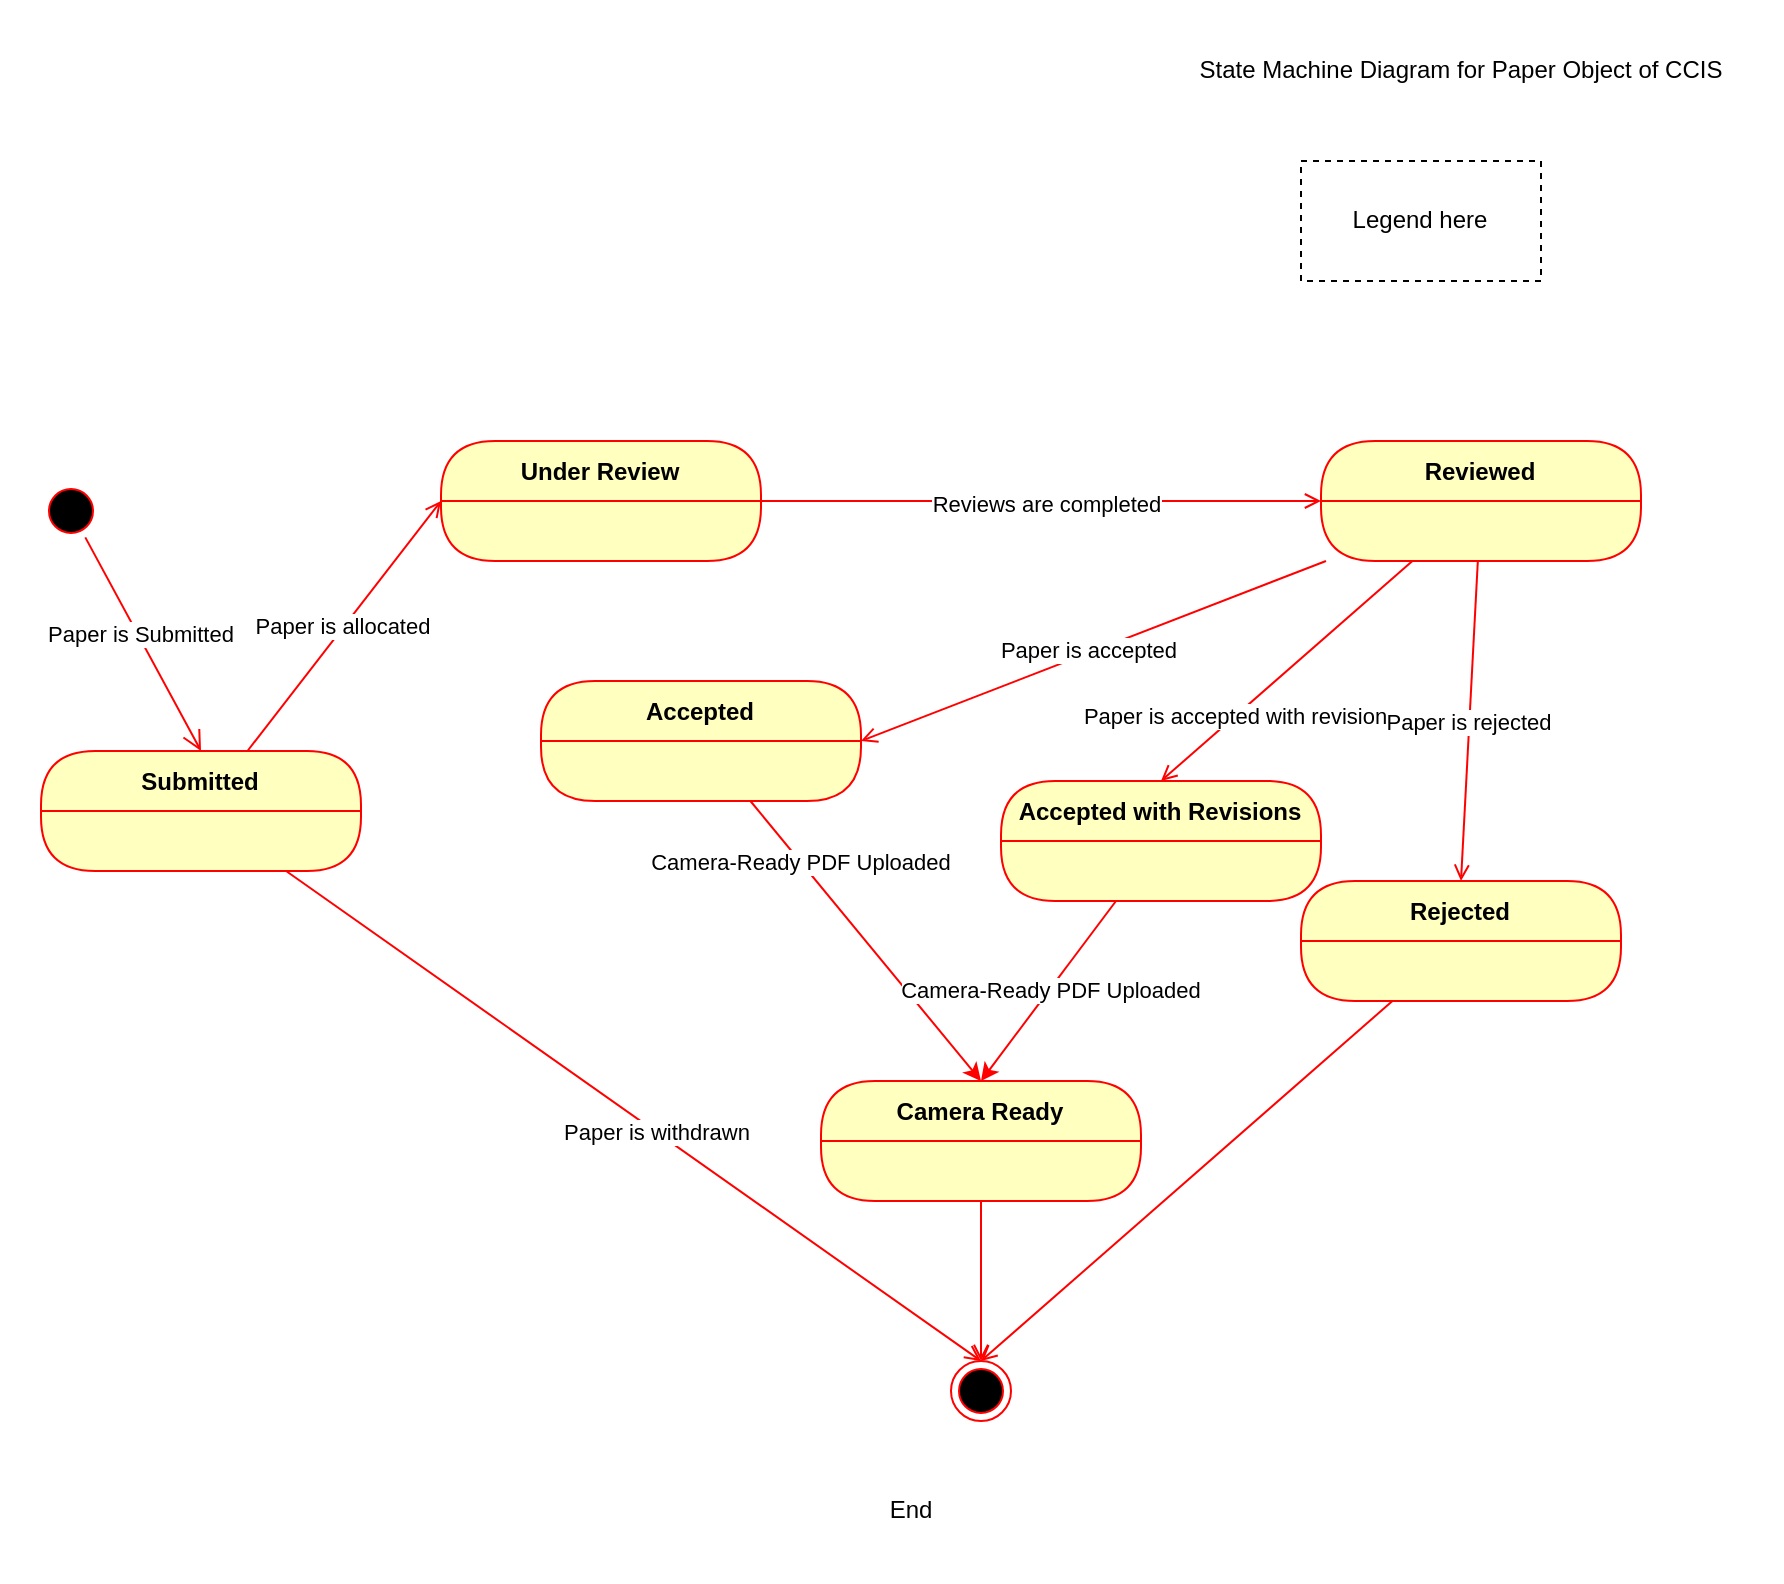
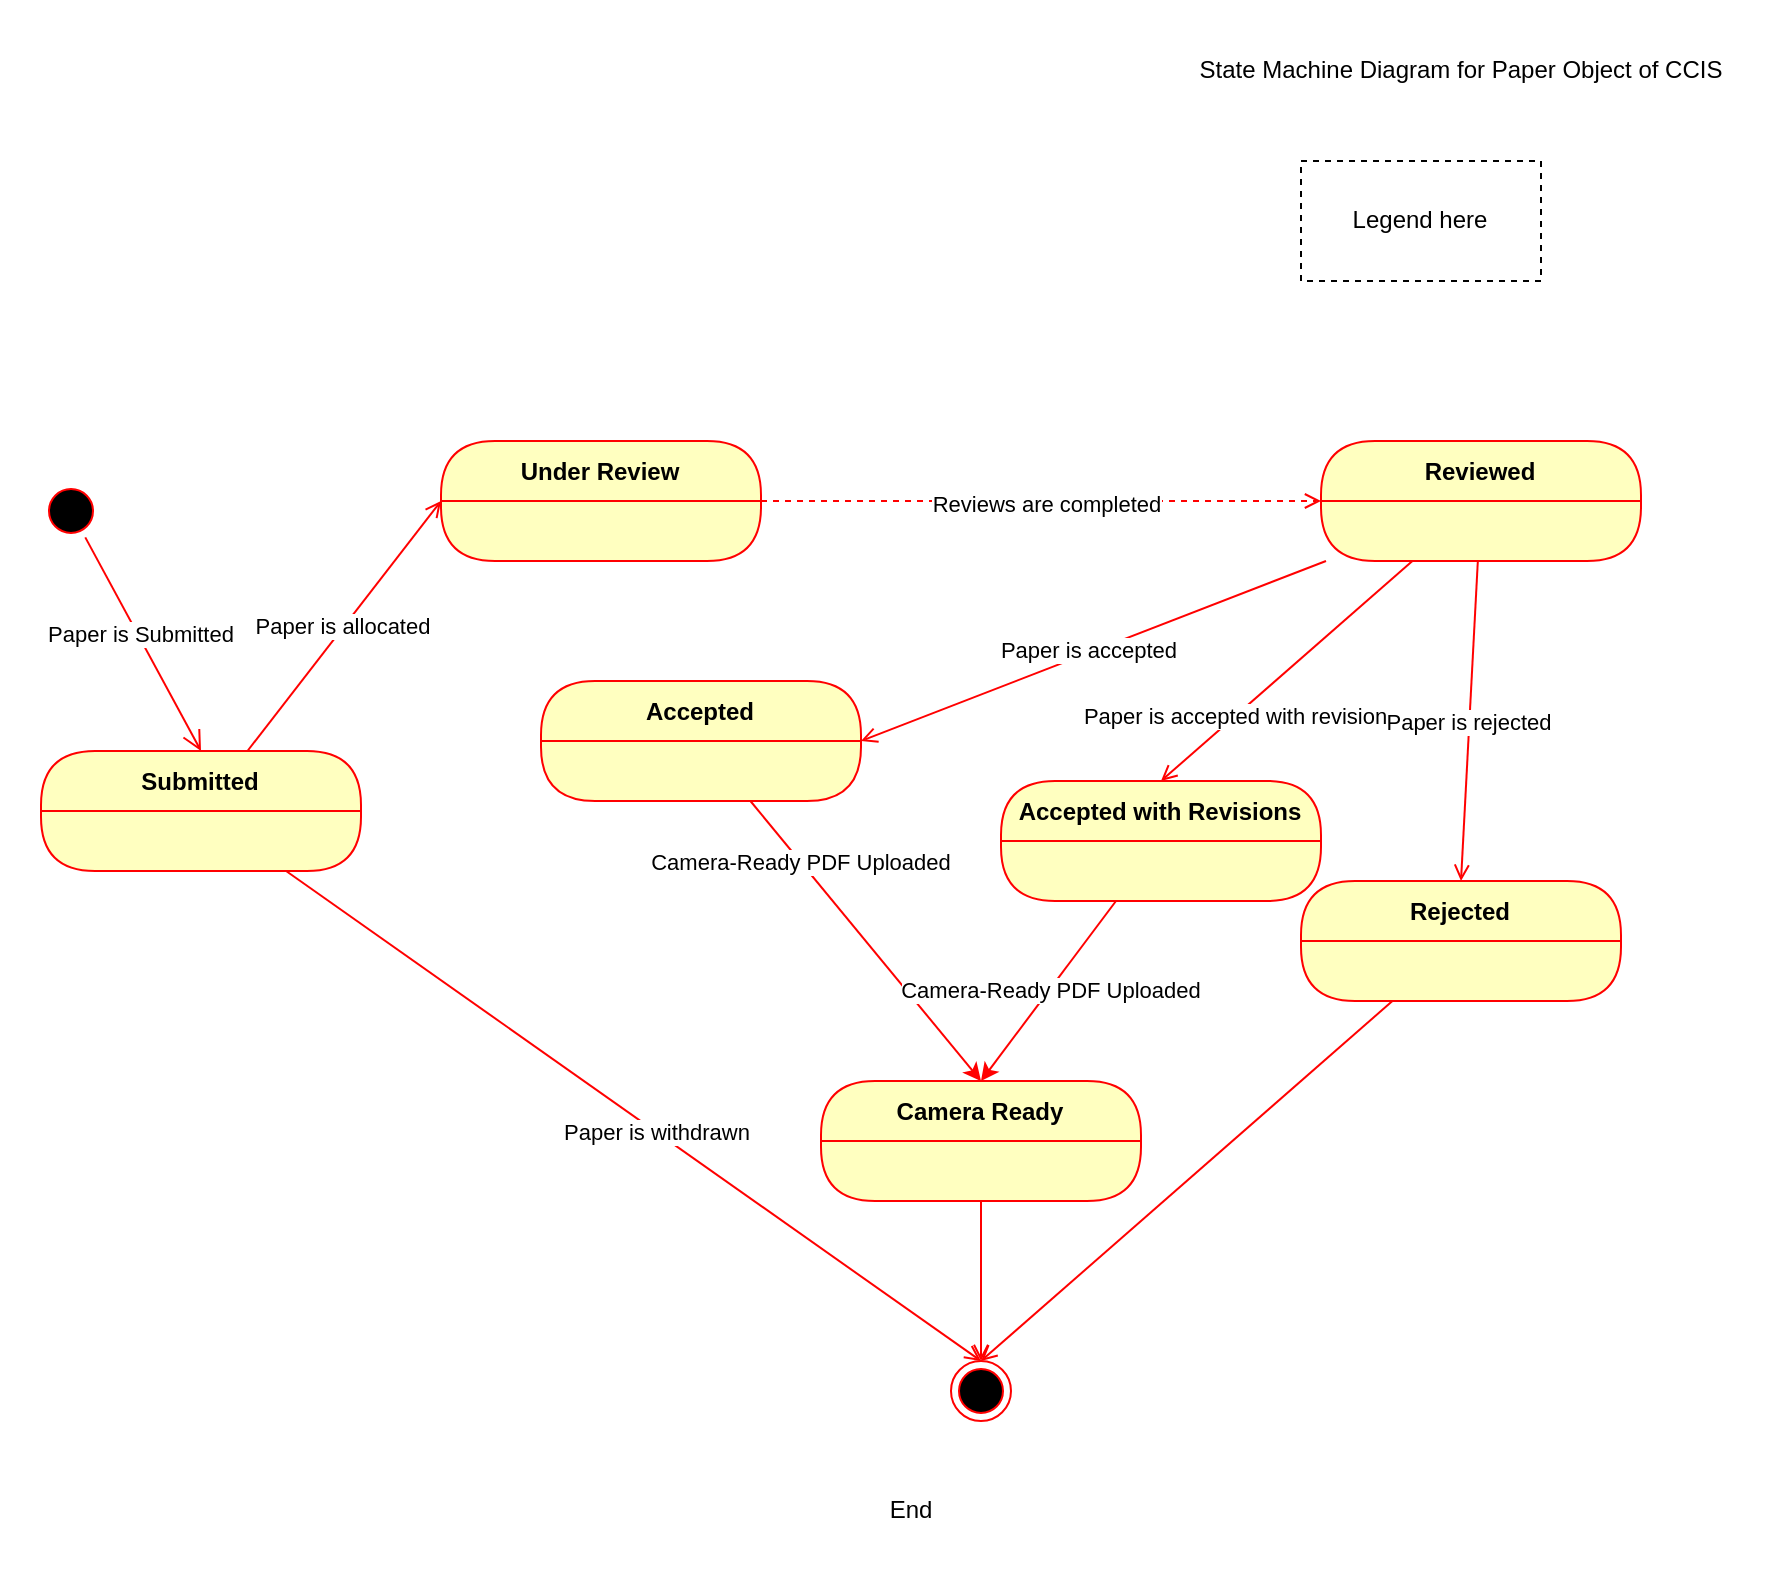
edge "Under Review" -> "Reviewed": style solid -> dashed
